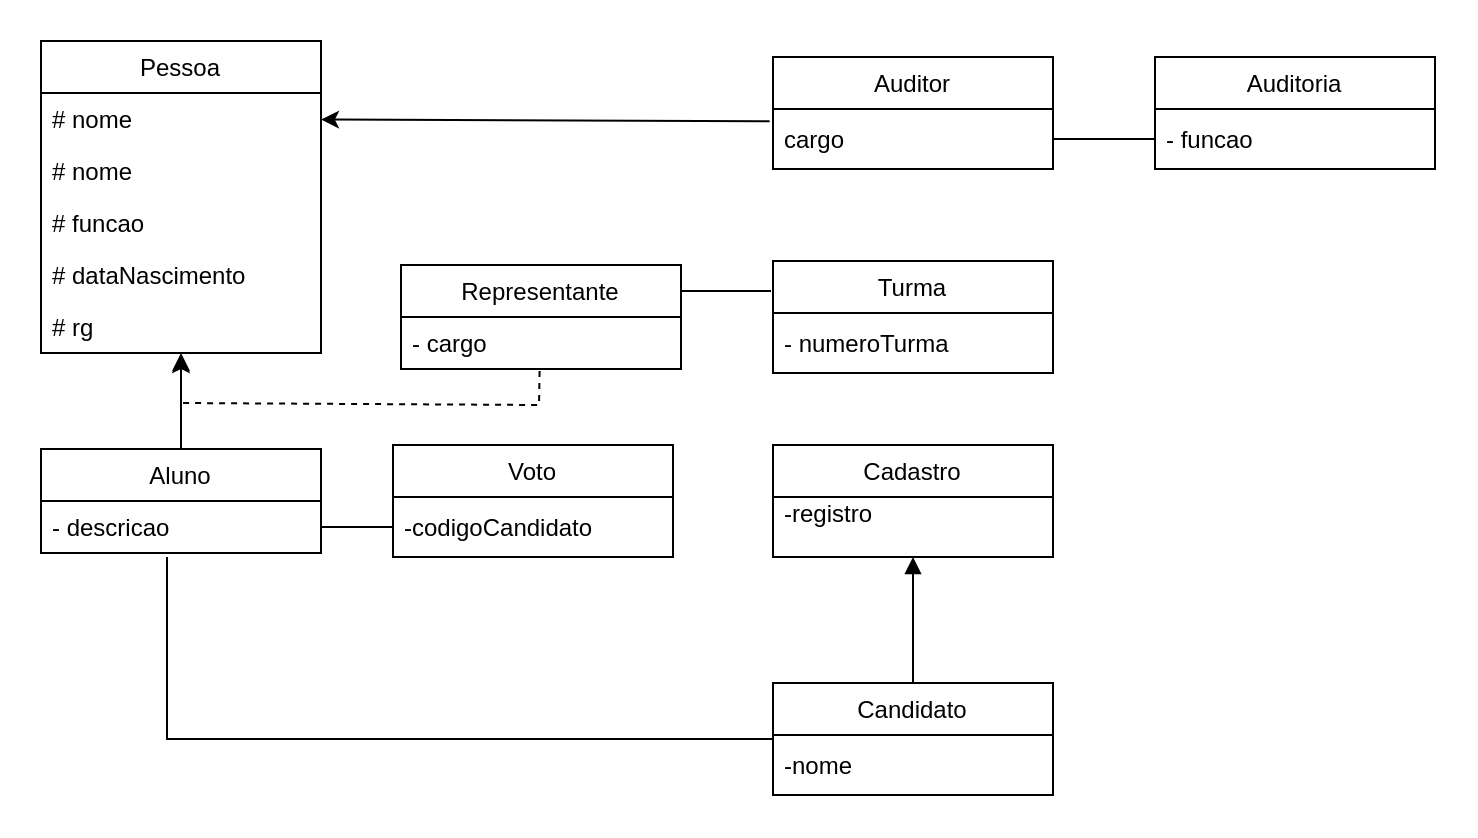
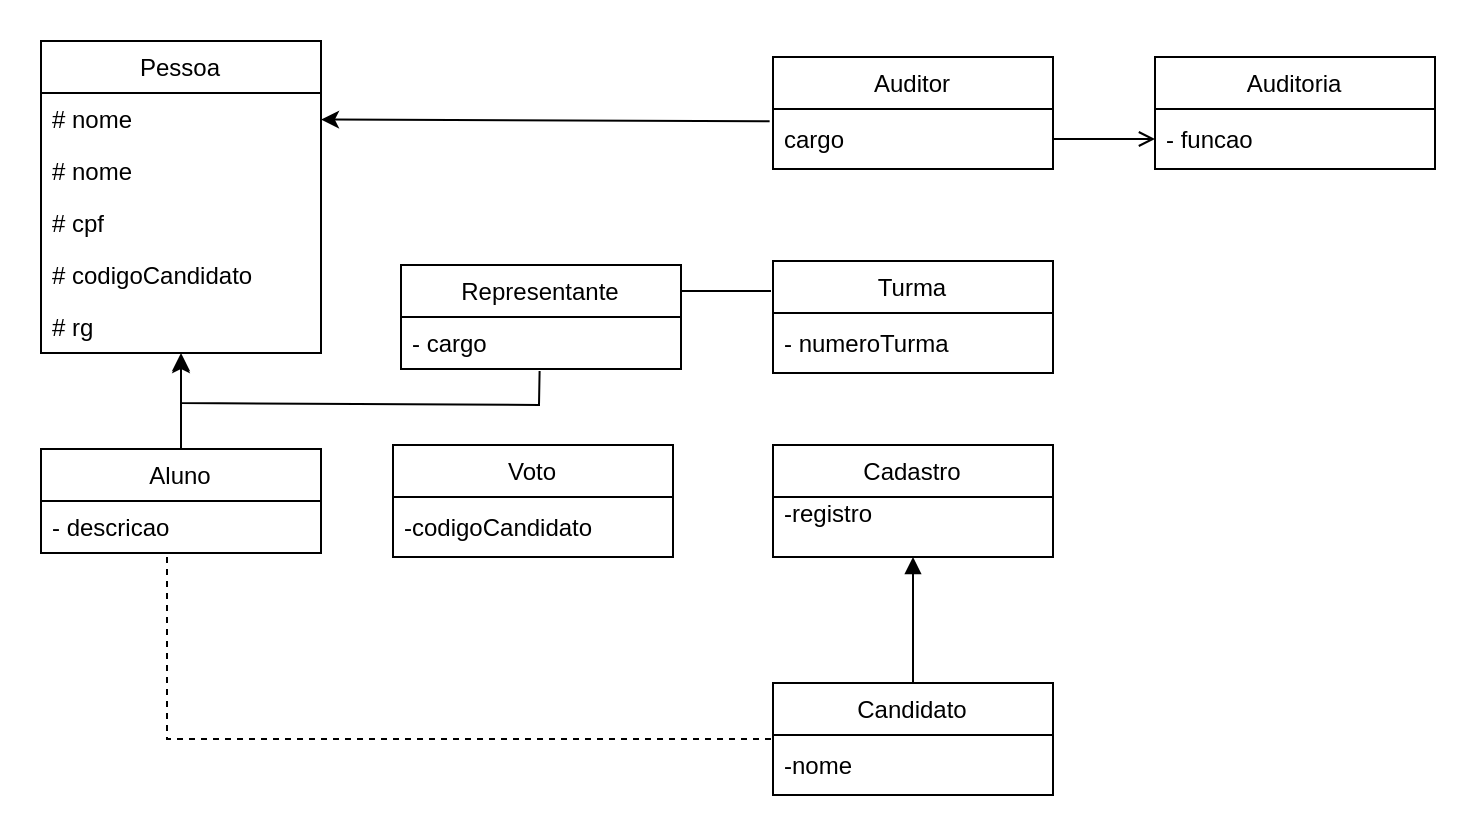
edge "cargo" -- "- funcao": arrowhead none -> open
node "# funcao": label "# funcao" -> "# cpf"
node "# dataNascimento": label "# dataNascimento" -> "# codigoCandidato"
edge "- cargo" -> "Pessoa": style dashed -> solid
edge "- descricao" -- "-codigoCandidato": removed
edge "- descricao" -- "Candidato": style solid -> dashed
